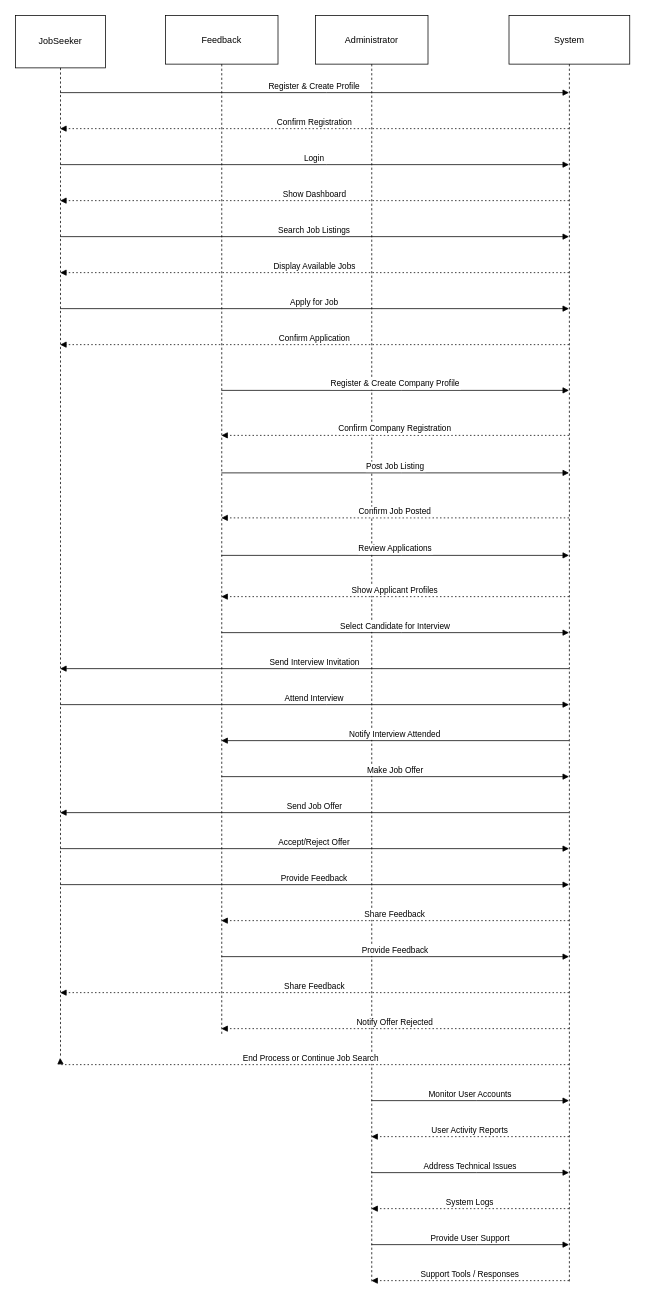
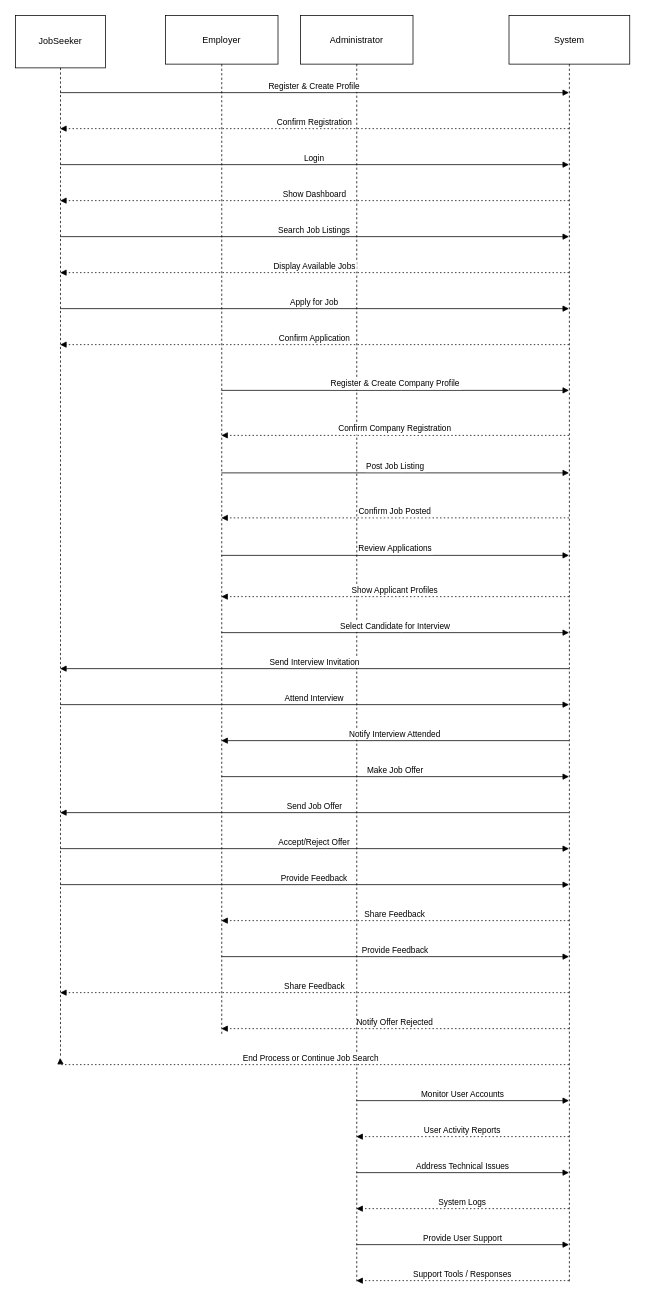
node "Feedback": label "Feedback" -> "Employer"
node "Administrator": moved (372, 649) -> (357, 649)
